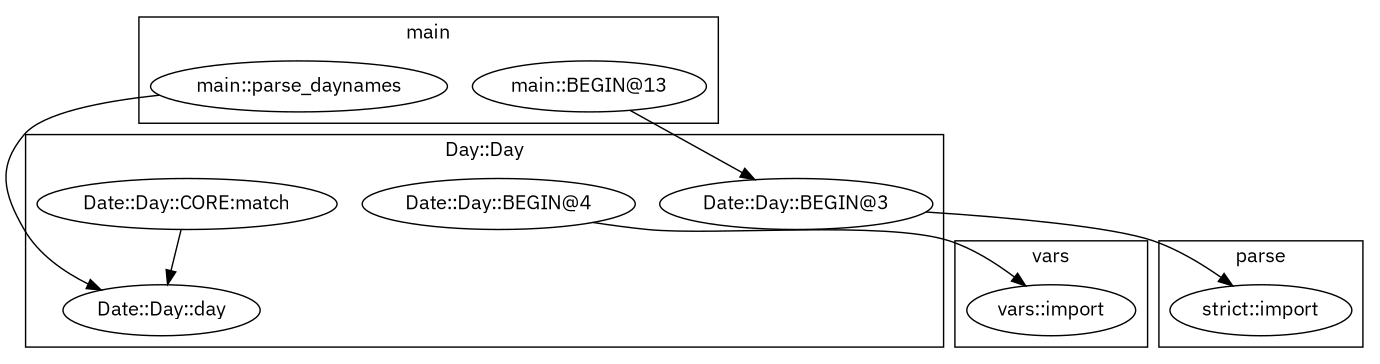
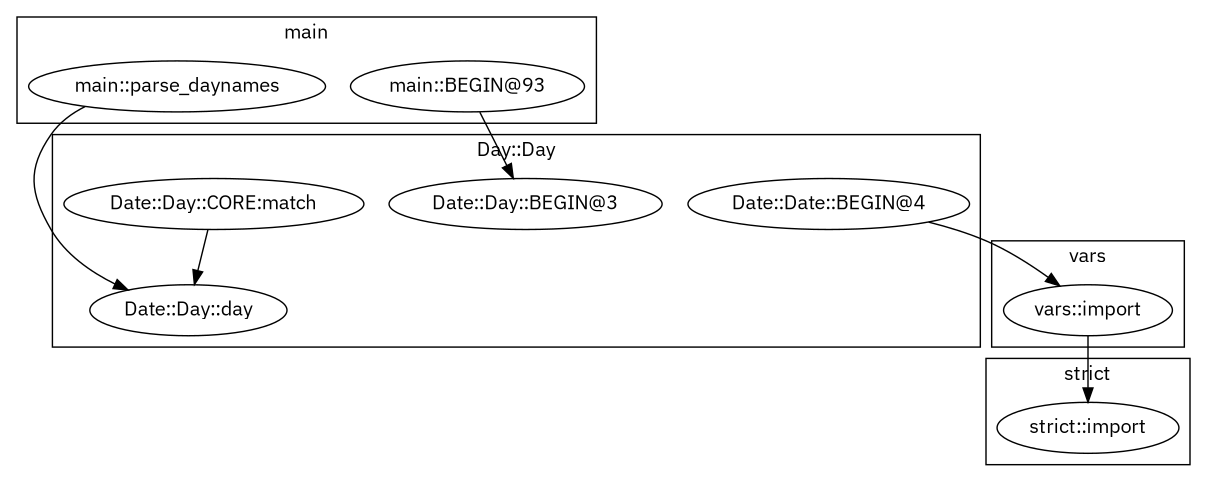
node "main::BEGIN@13": label "main::BEGIN@13" -> "main::BEGIN@93"
node "Date::Day::BEGIN@4": label "Date::Day::BEGIN@4" -> "Date::Date::BEGIN@4"
edge "Date::Day::BEGIN@3" -> "strict::import": now "vars::import" -> "strict::import"
cluster "parse": label "parse" -> "strict"
